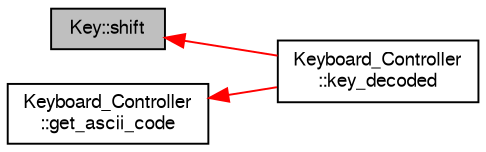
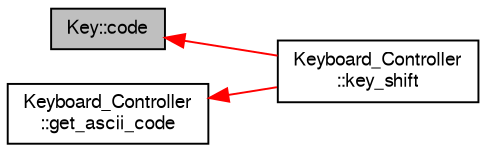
node "Key::shift": label "Key::shift" -> "Key::code"
node "Keyboard_Controller ::key_decoded": label "Keyboard_Controller ::key_decoded" -> "Keyboard_Controller ::key_shift"
